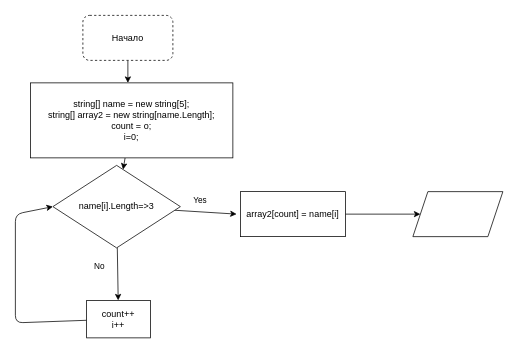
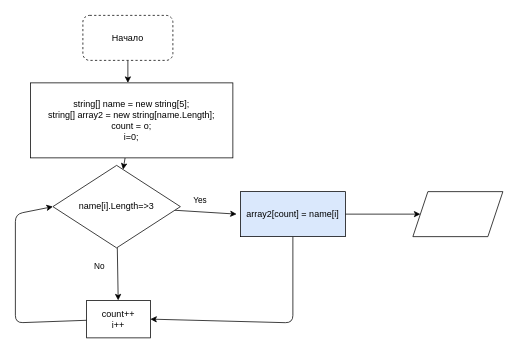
node "array2[count] = name[i]": fillcolor #ffffff -> #dae8fc
edge "array2[count] = name[i]" -> "count++ i++": added
